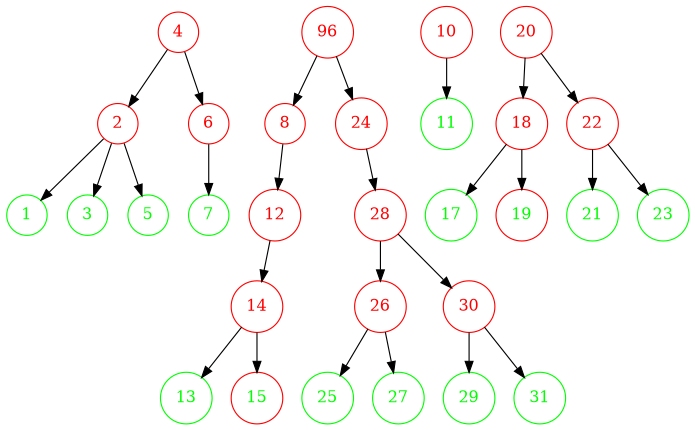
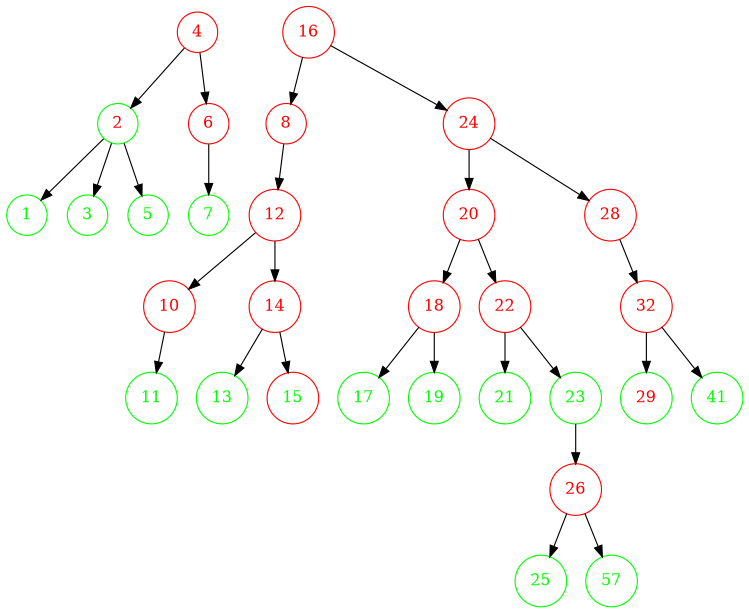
node "96": label "96" -> "16"
node "2": color red -> green
edge "24" -> "20": added
node "19": color red -> green
edge "28" -> "26": now "23" -> "26"
edge "12" -> "10": added
node "30": label "30" -> "32"
node "27": label "27" -> "57"
node "29": fontcolor green -> red
node "31": label "31" -> "41"
